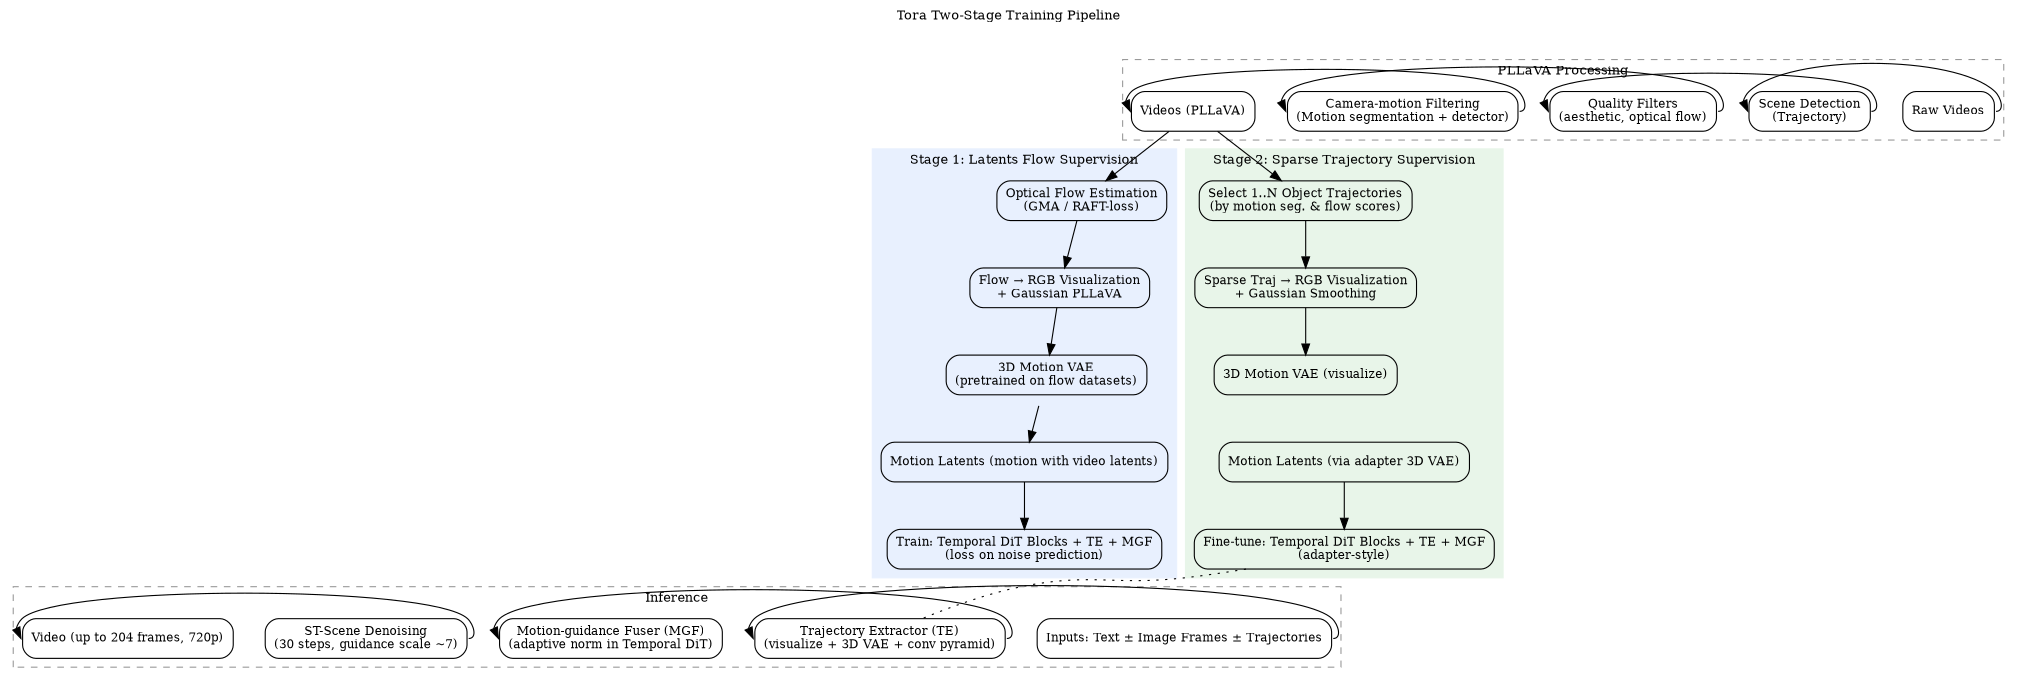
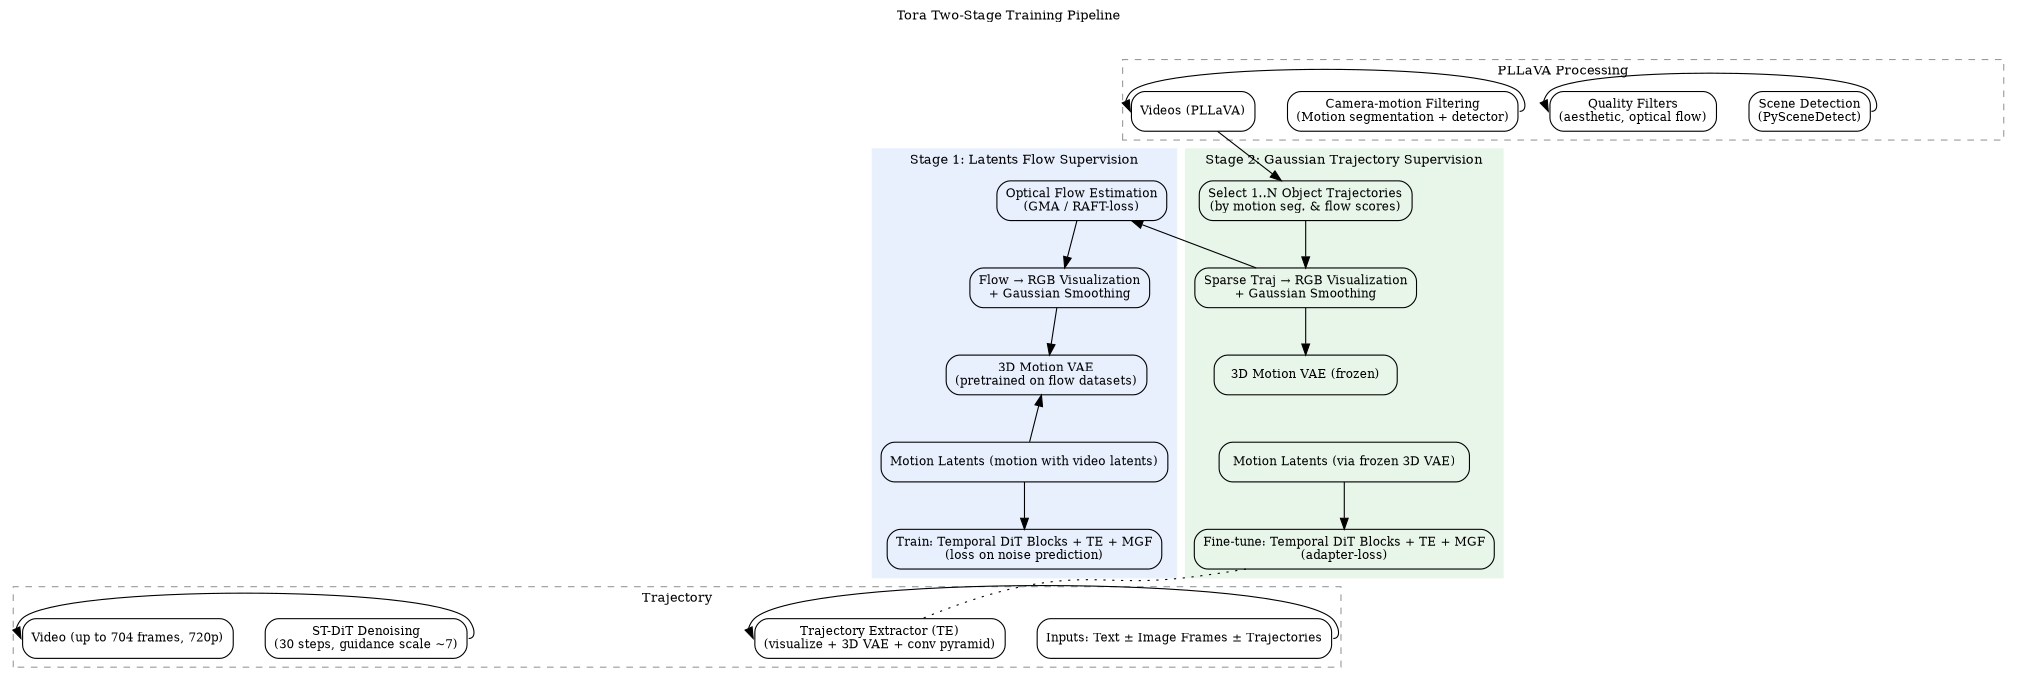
edge "Quality Filters (aesthetic, optical flow)" -> "Camera-motion Filtering (Motion segmentation + detector)": removed
node "Scene Detection (Trajectory)": label "Scene Detection (Trajectory)" -> "Scene Detection (PySceneDetect)"
node "Raw Videos": removed
edge "Videos (PLLaVA)" -> "Optical Flow Estimation (GMA / RAFT-loss)": now "Sparse Traj → RGB Visualization + Gaussian Smoothing" -> "Optical Flow Estimation (GMA / RAFT-loss)"
cluster "Stage 2: Sparse Trajectory Supervision": label "Stage 2: Sparse Trajectory Supervision" -> "Stage 2: Gaussian Trajectory Supervision"
node "Flow → RGB Visualization + Gaussian PLLaVA": label "Flow → RGB Visualization + Gaussian PLLaVA" -> "Flow → RGB Visualization + Gaussian Smoothing"
node "3D Motion VAE (visualize)": label "3D Motion VAE (visualize)" -> "3D Motion VAE (frozen)"
edge "3D Motion VAE (pretrained on flow datasets)" -> "Motion Latents (motion with video latents)": reversed
node "Motion Latents (via adapter 3D VAE)": label "Motion Latents (via adapter 3D VAE)" -> "Motion Latents (via frozen 3D VAE)"
node "Fine-tune: Temporal DiT Blocks + TE + MGF (adapter-style)": label "Fine-tune: Temporal DiT Blocks + TE + MGF (adapter-style)" -> "Fine-tune: Temporal DiT Blocks + TE + MGF (adapter-loss)"
cluster "Inference": label "Inference" -> "Trajectory"
node "Video (up to 204 frames, 720p)": label "Video (up to 204 frames, 720p)" -> "Video (up to 704 frames, 720p)"
node "ST-Scene Denoising (30 steps, guidance scale ~7)": label "ST-Scene Denoising (30 steps, guidance scale ~7)" -> "ST-DiT Denoising (30 steps, guidance scale ~7)"
node "Motion-guidance Fuser (MGF) (adaptive norm in Temporal DiT)": removed
